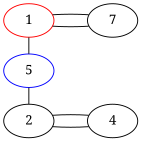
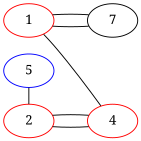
edge "1" -- "5": now "1" -- "4"
node "2": color black -> red
node "4": color black -> red
